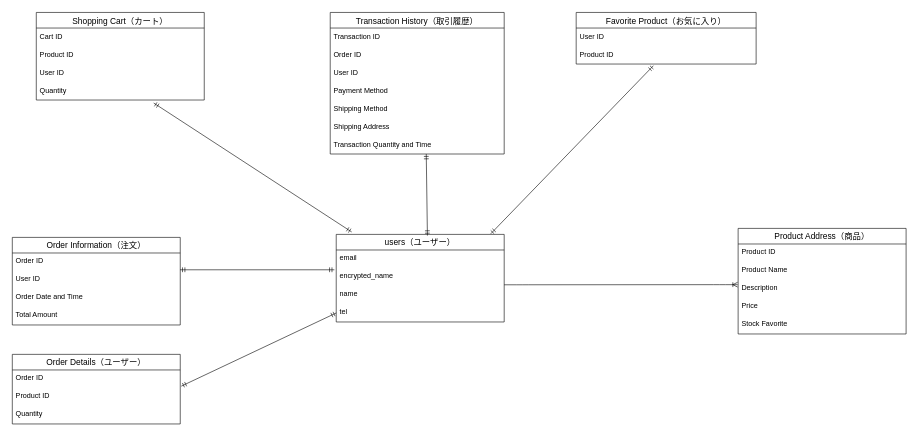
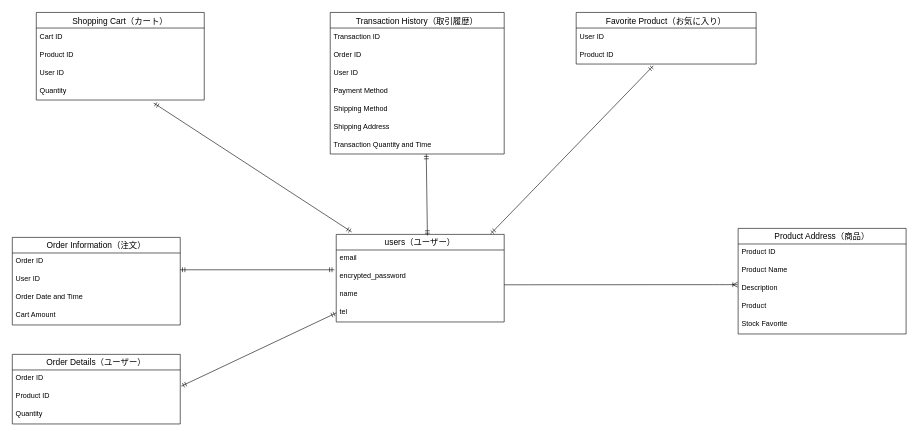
node "encrypted_name": label "encrypted_name" -> "encrypted_password"
node "Price": label "Price" -> "Product"
node "Total Amount": label "Total Amount" -> "Cart Amount"
